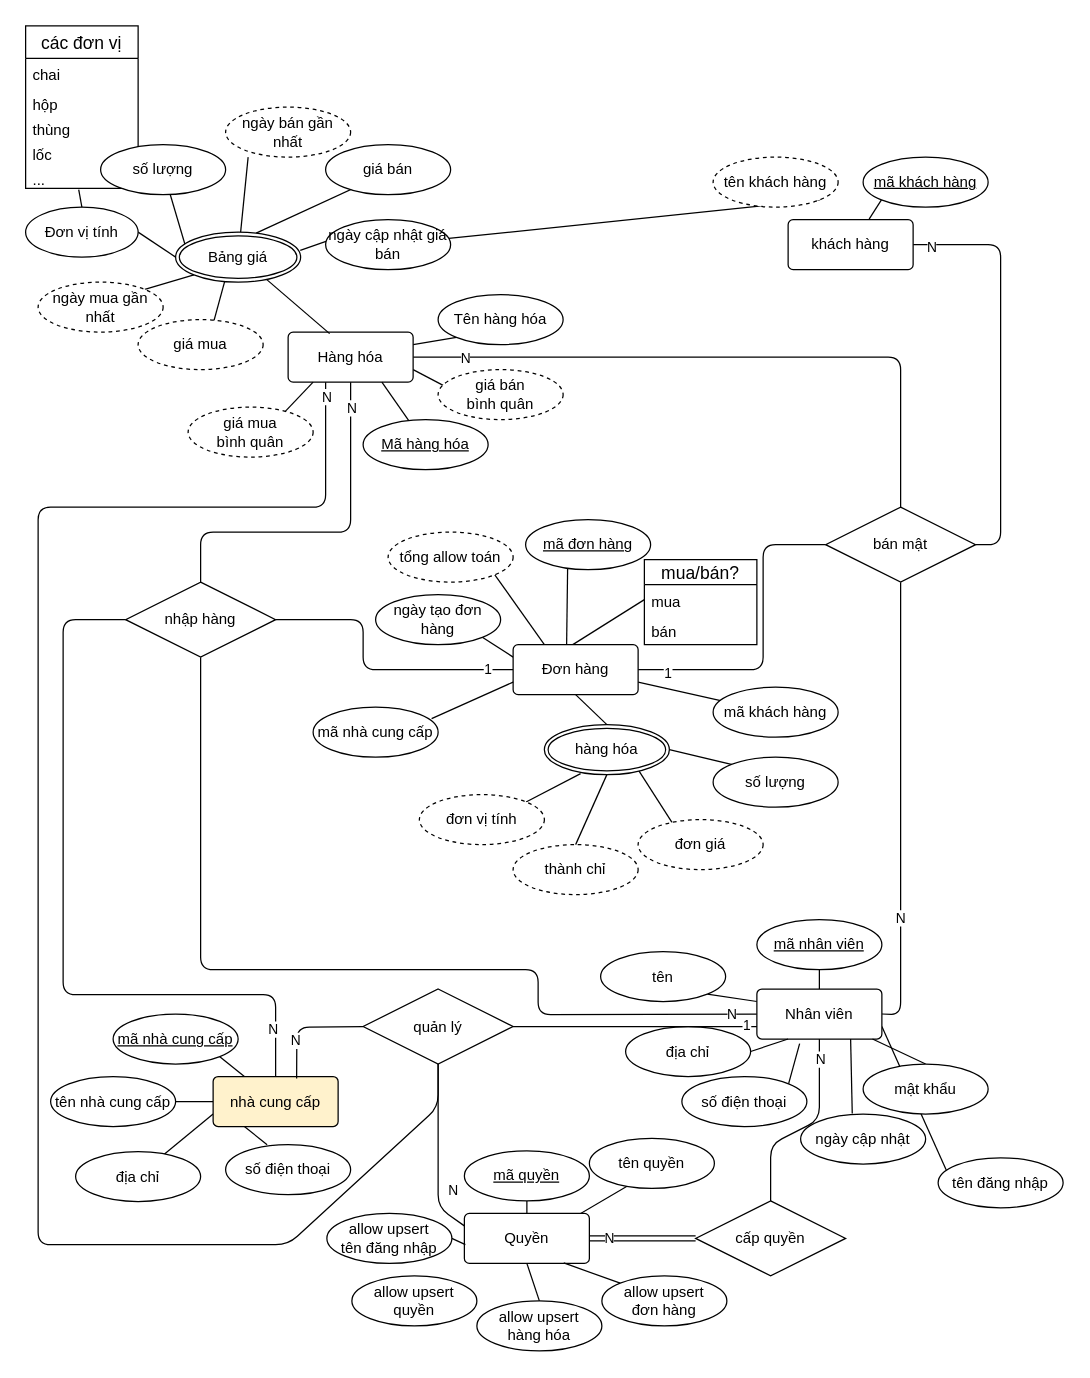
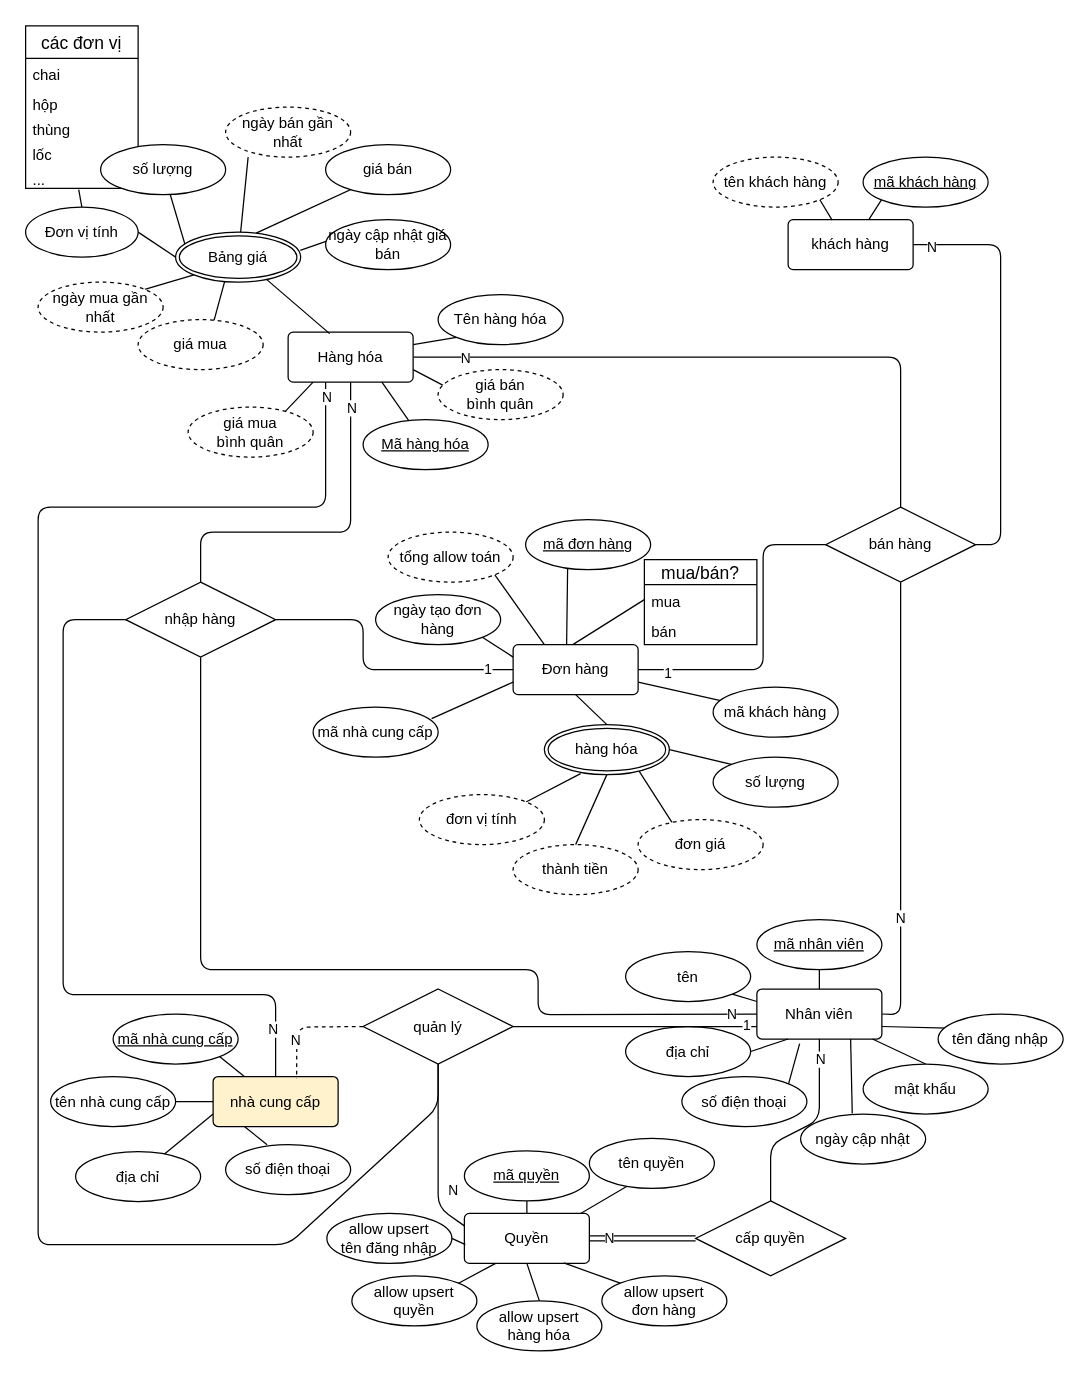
edge "tên khách hàng" -- "ngày cập nhật giá bán": now "tên khách hàng" -- "khách hàng"
node "bán mật": label "bán mật" -> "bán hàng"
node "thành chỉ": label "thành chỉ" -> "thành tiền"
node "tên": moved (663, 976) -> (688, 976)
edge "quản lý" -- "nhà cung cấp": style solid -> dashed
node "tên đăng nhập": moved (1001, 1183) -> (1001, 1039)
edge "Quyền" -- "allow upsert quyền": added
